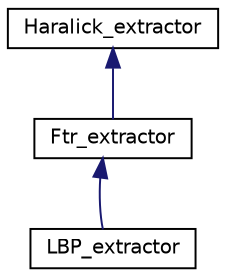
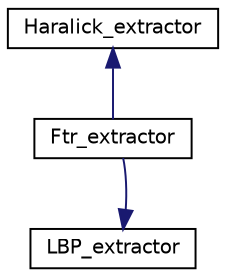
edge "LBP_extractor" -> "Ftr_extractor": reversed
